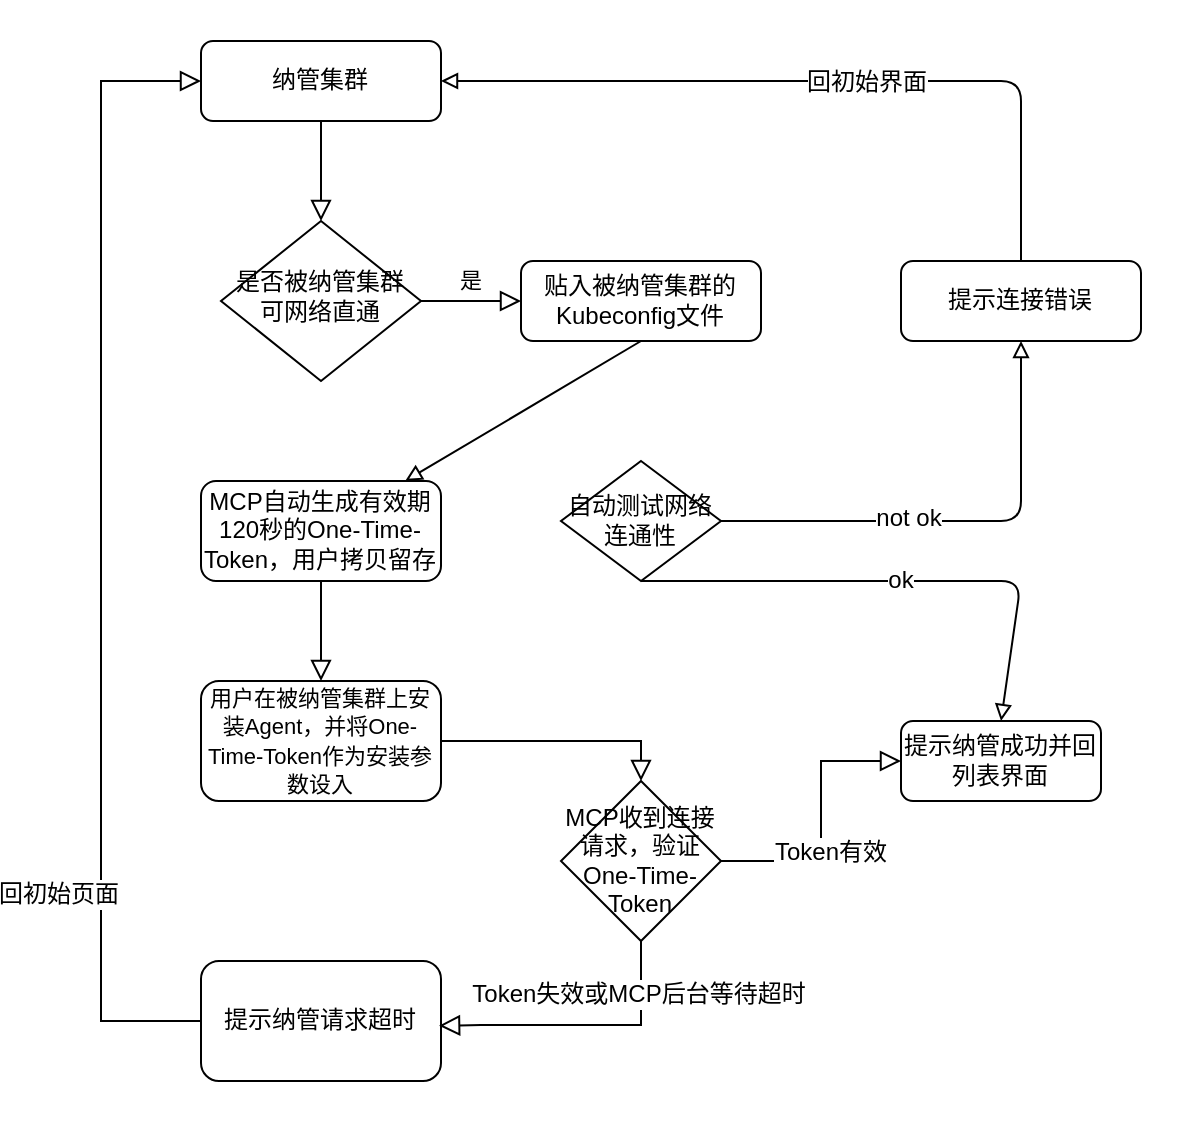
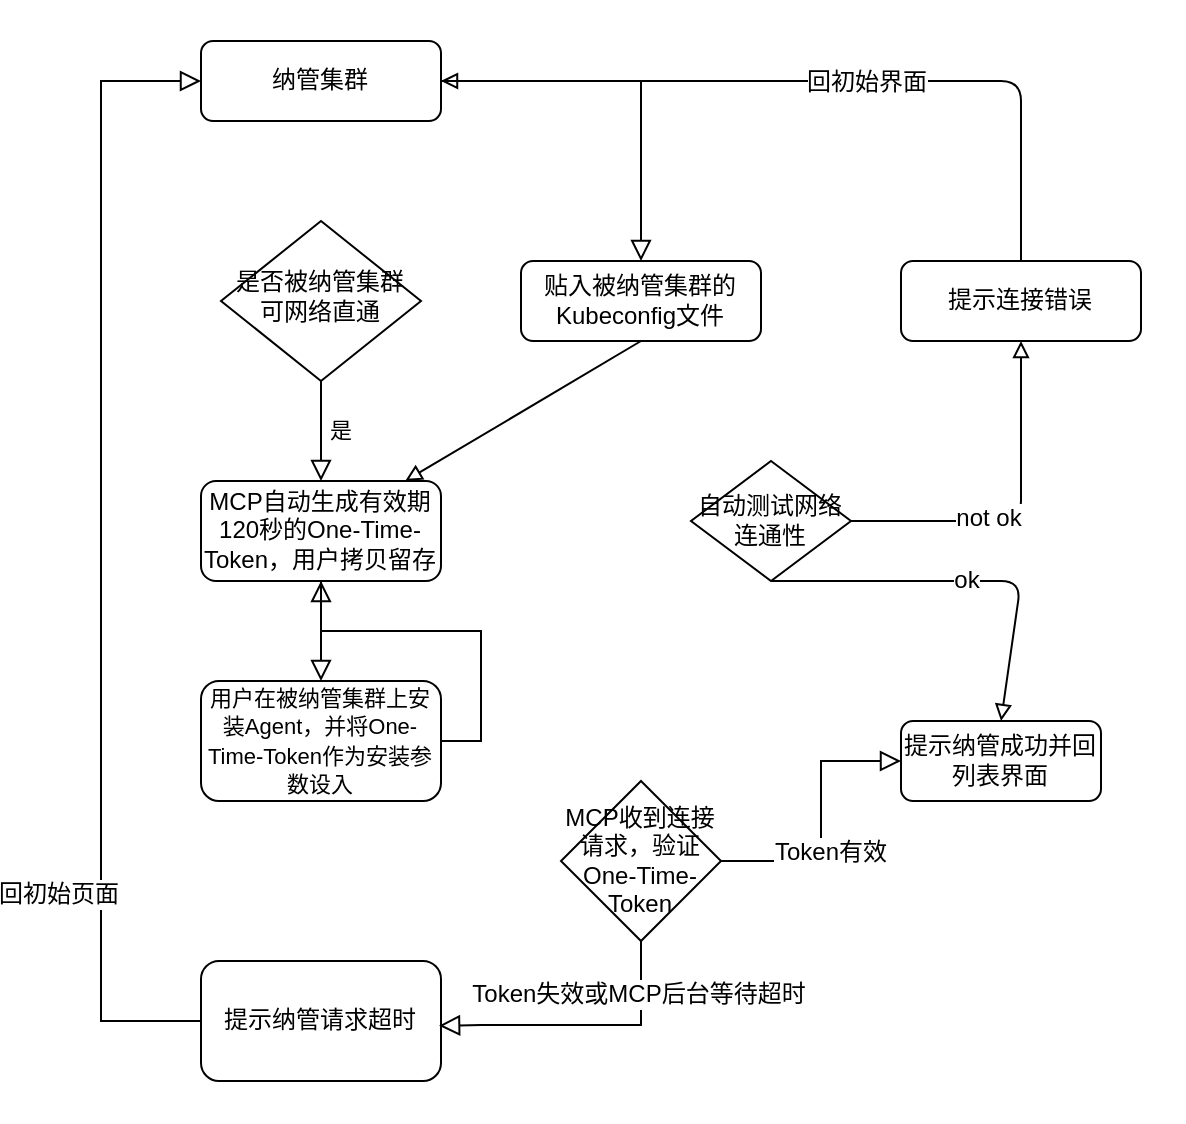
edge "纳管集群" -> "是否被纳管集群可网络直通": now "纳管集群" -> "贴入被纳管集群的Kubeconfig文件"
edge "是否被纳管集群可网络直通" -> "贴入被纳管集群的Kubeconfig文件": now "是否被纳管集群可网络直通" -> "MCP自动生成有效期120秒的One-Time-Token，用户拷贝留存"
node "自动测试网络连通性": moved (641, 521) -> (771, 521)
edge "用户在被纳管集群上安装Agent，并将One-Time-Token作为安装参数设入" -> "MCP收到连接请求，验证One-Time-Token": now "用户在被纳管集群上安装Agent，并将One-Time-Token作为安装参数设入" -> "MCP自动生成有效期120秒的One-Time-Token，用户拷贝留存"
